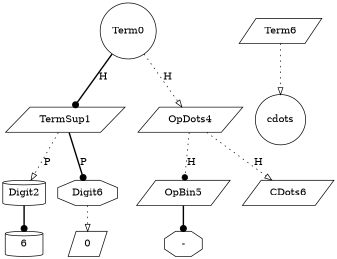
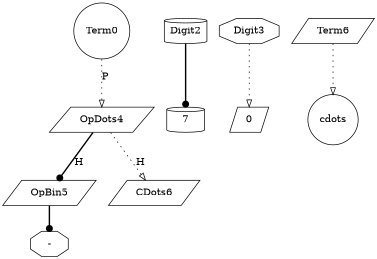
edge "Term0" -> "OpDots4": label "H" -> "P"
node "TermSup1": removed
edge "OpDots4" -> "OpBin5": style dotted -> bold
node "Digit6": label "Digit6" -> "Digit3"
node "6": label "6" -> "7"
